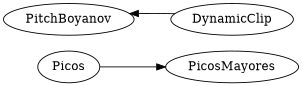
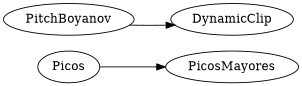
edge "DynamicClip" -> "PitchBoyanov": reversed
